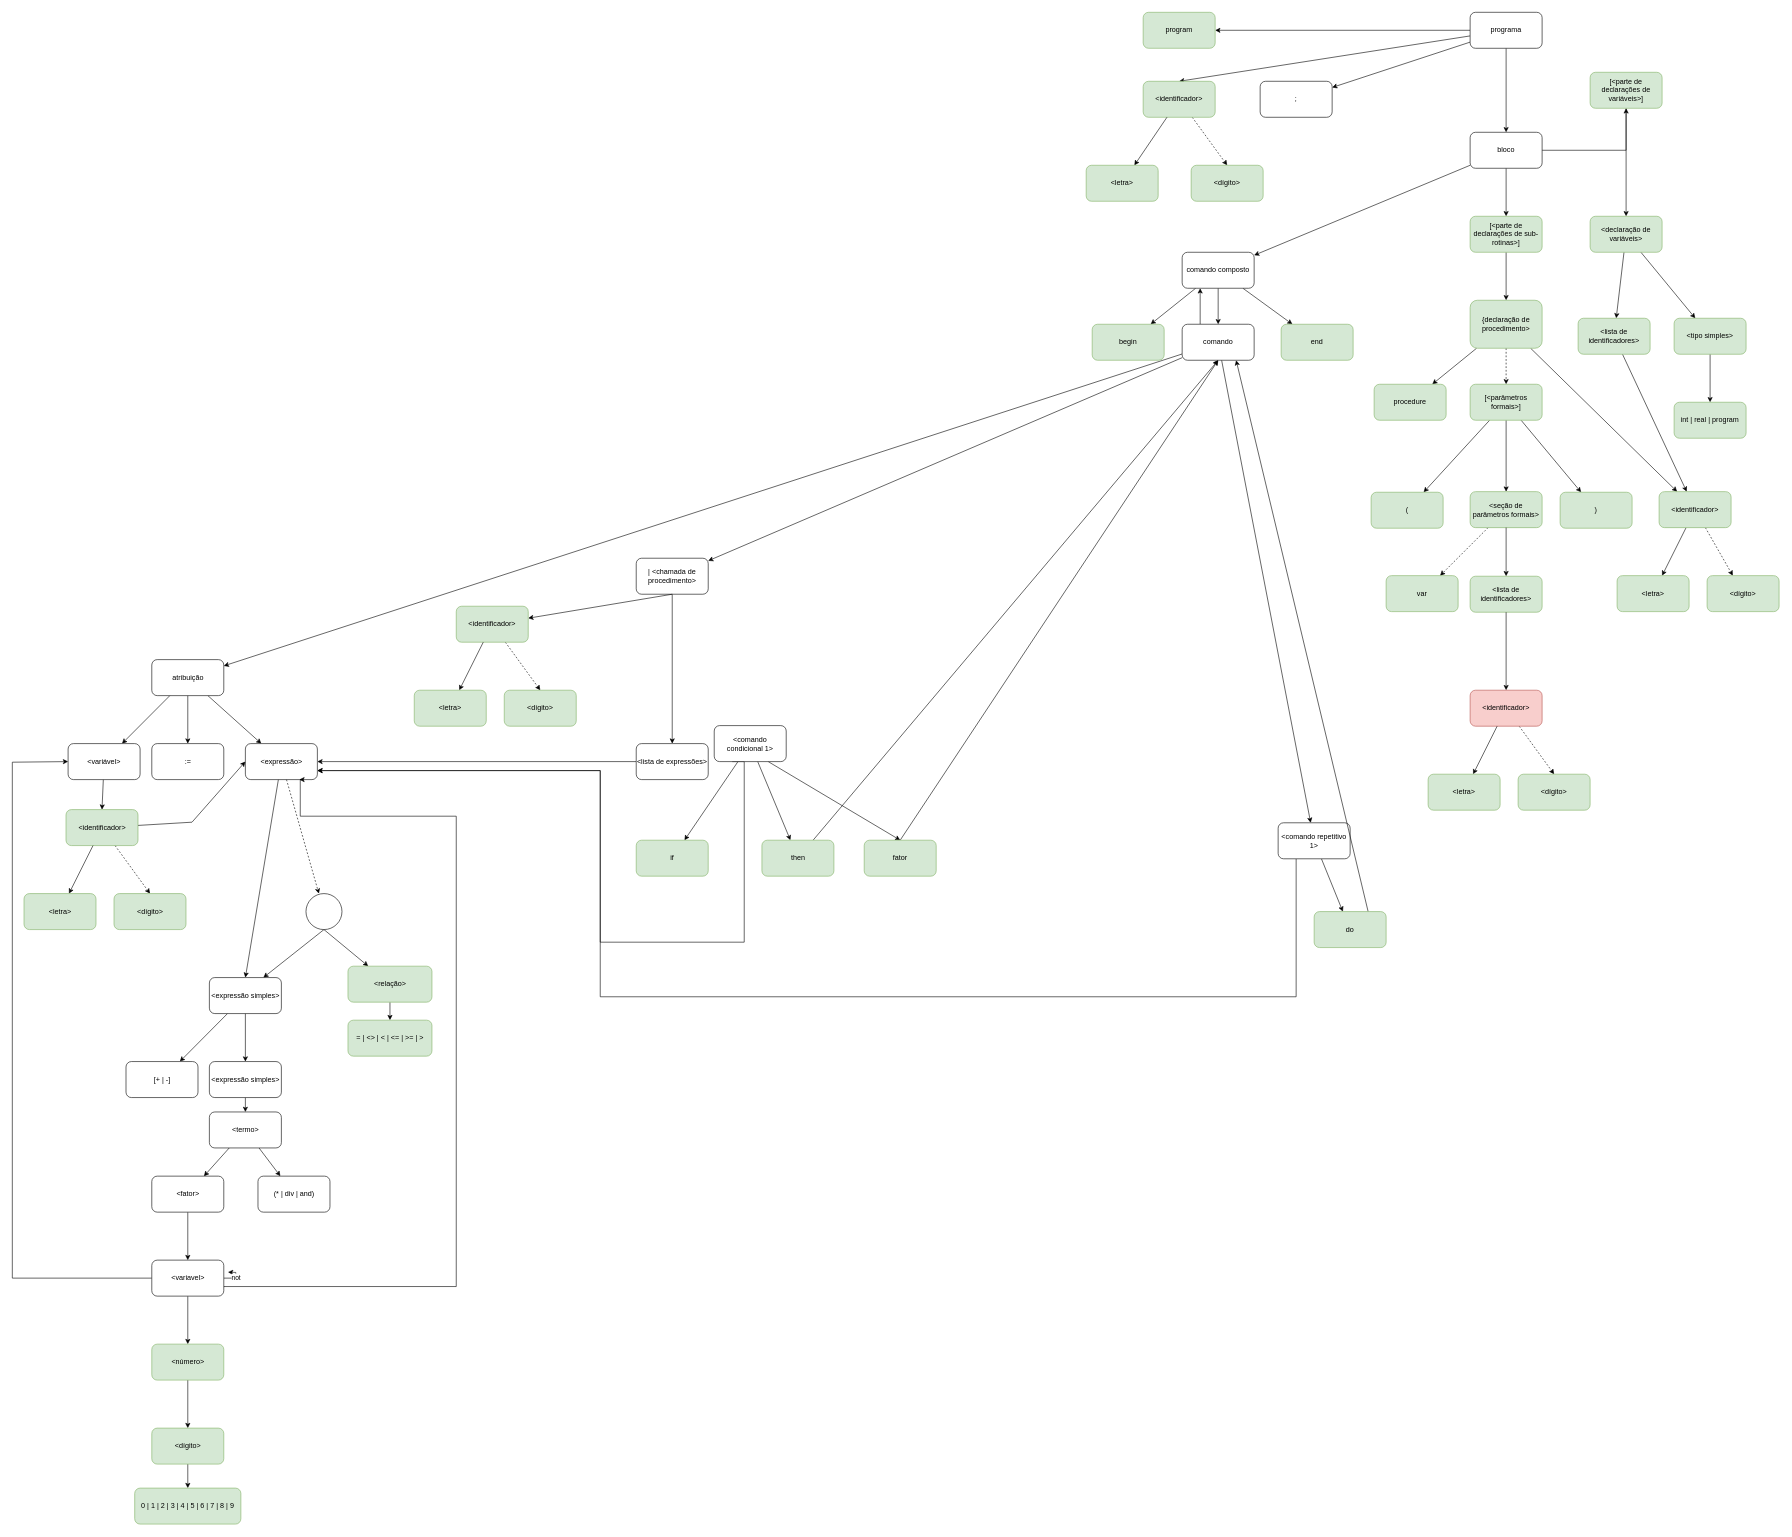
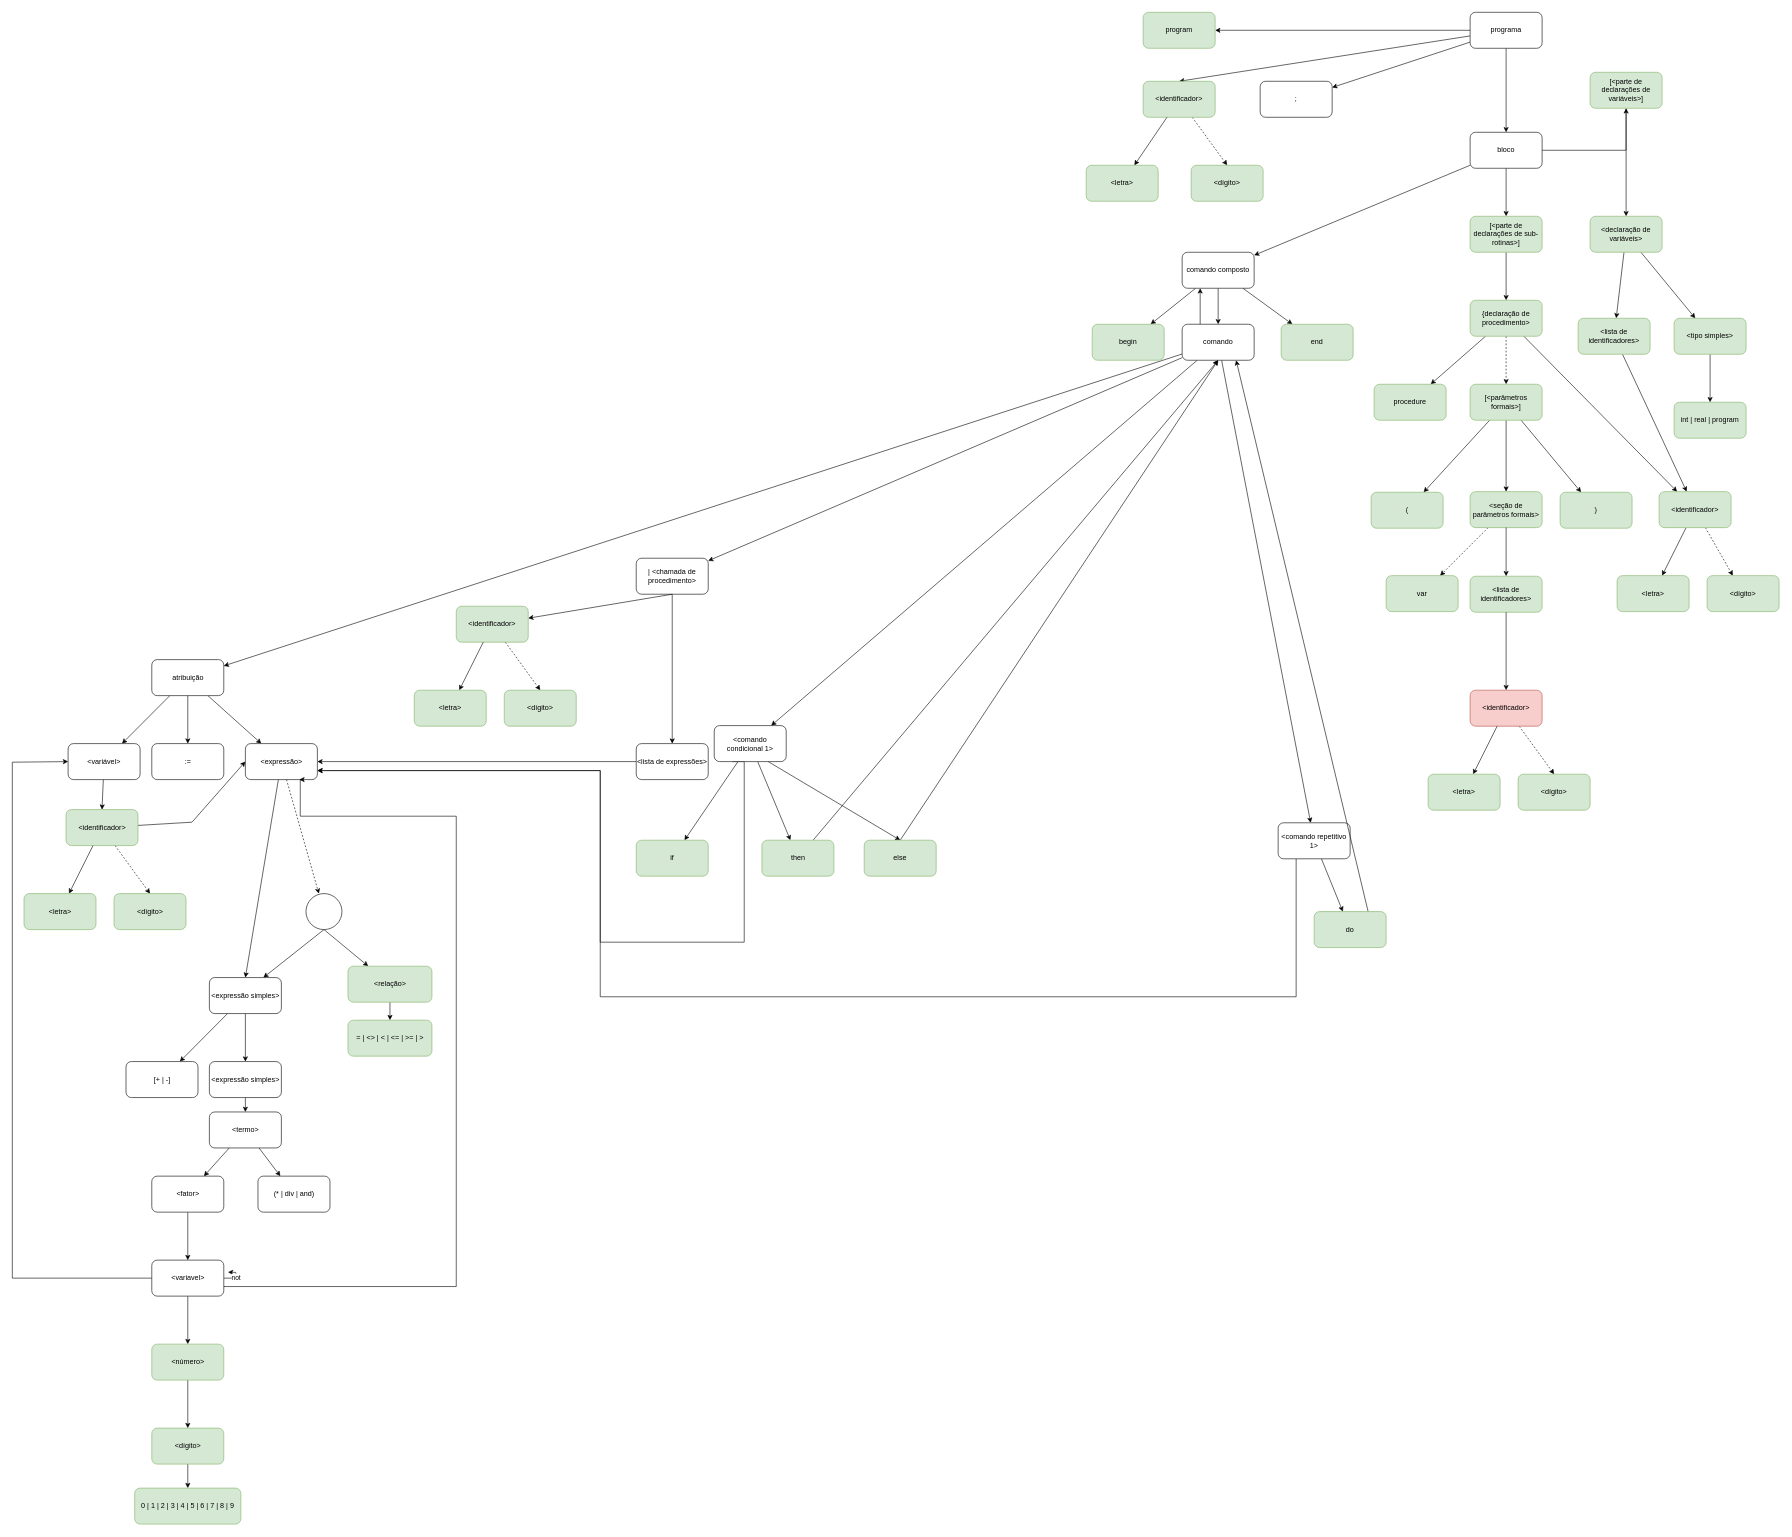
node "{declaração de procedimento>": size 72x48 -> 72x36
edge "comando" -> "<comando condicional 1>": added
node "fator": label "fator" -> "else"
